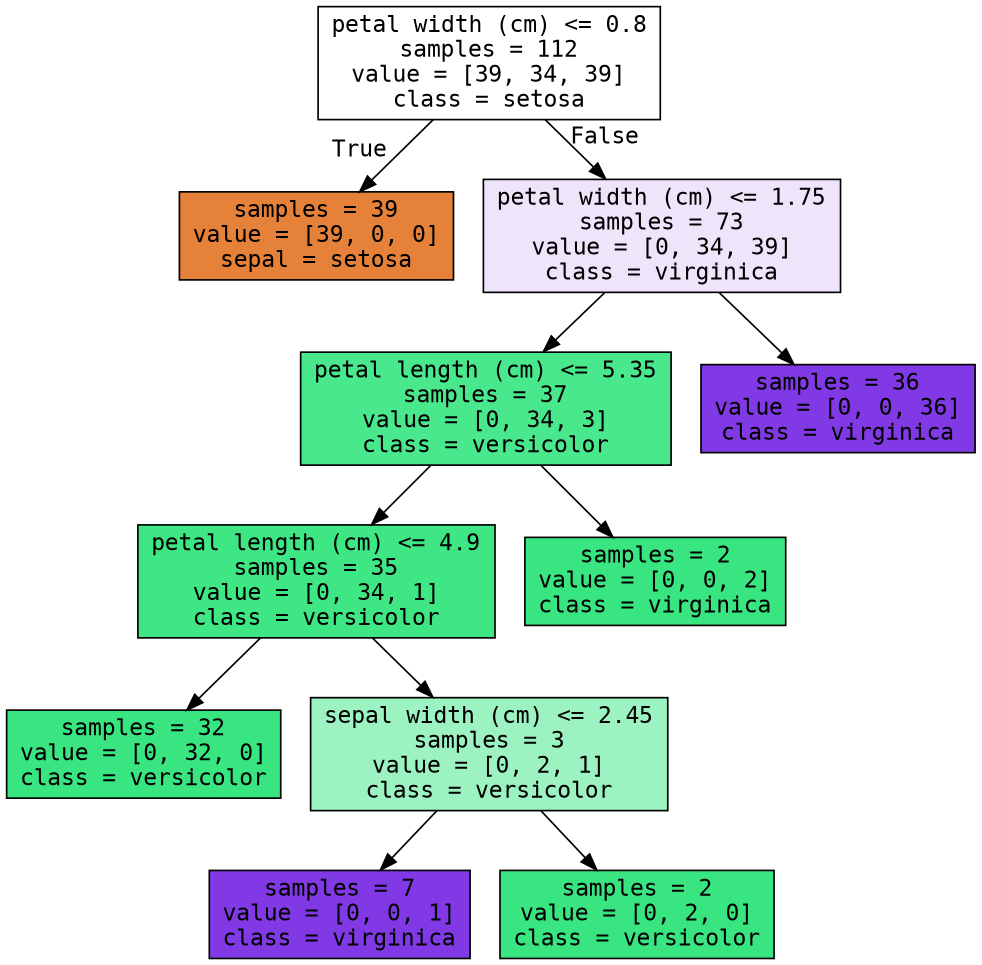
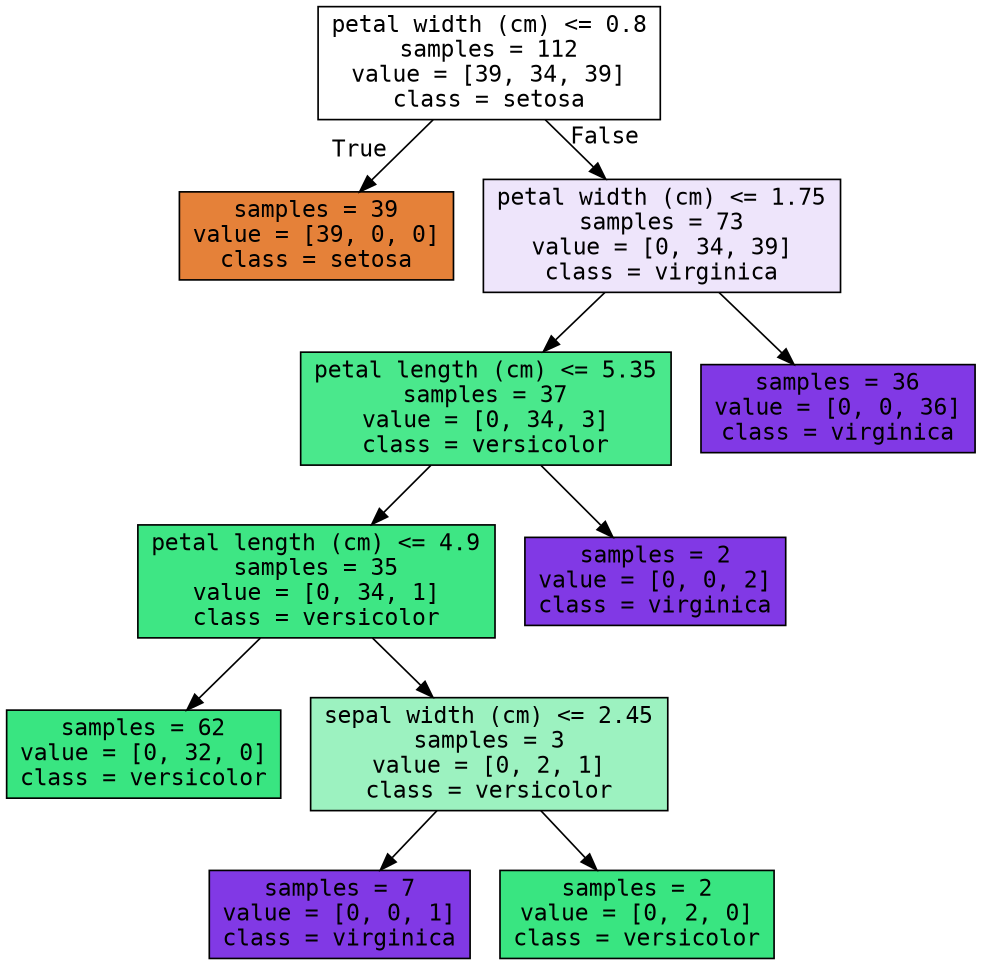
node "samples = 39 value = [39, 0, 0] sepal = setosa": label "samples = 39 value = [39, 0, 0] sepal = setosa" -> "samples = 39 value = [39, 0, 0] class = setosa"
node "samples = 2 value = [0, 0, 2] class = virginica": fillcolor #39e581ff -> #8139e5ff
node "samples = 32 value = [0, 32, 0] class = versicolor": label "samples = 32 value = [0, 32, 0] class = versicolor" -> "samples = 62 value = [0, 32, 0] class = versicolor"
